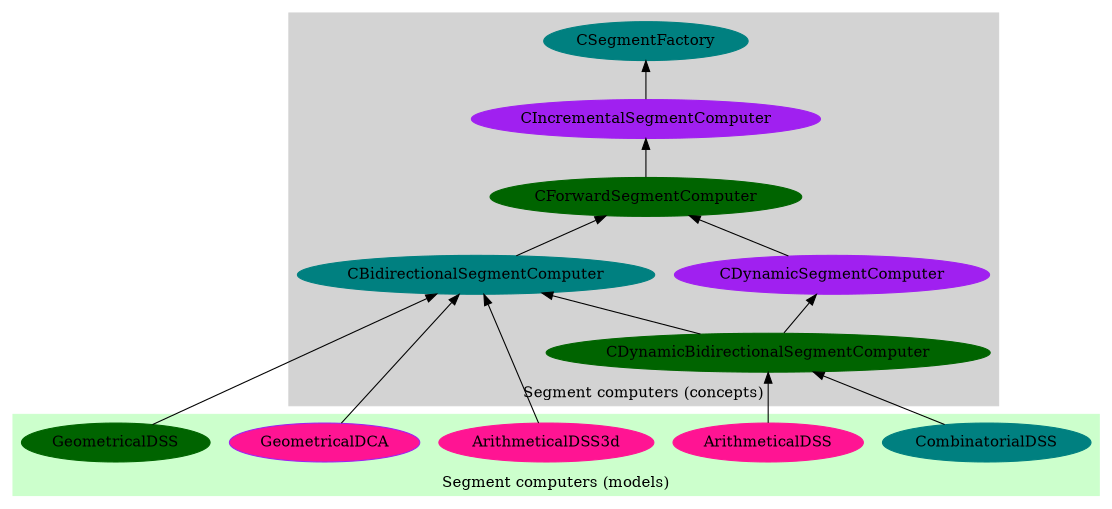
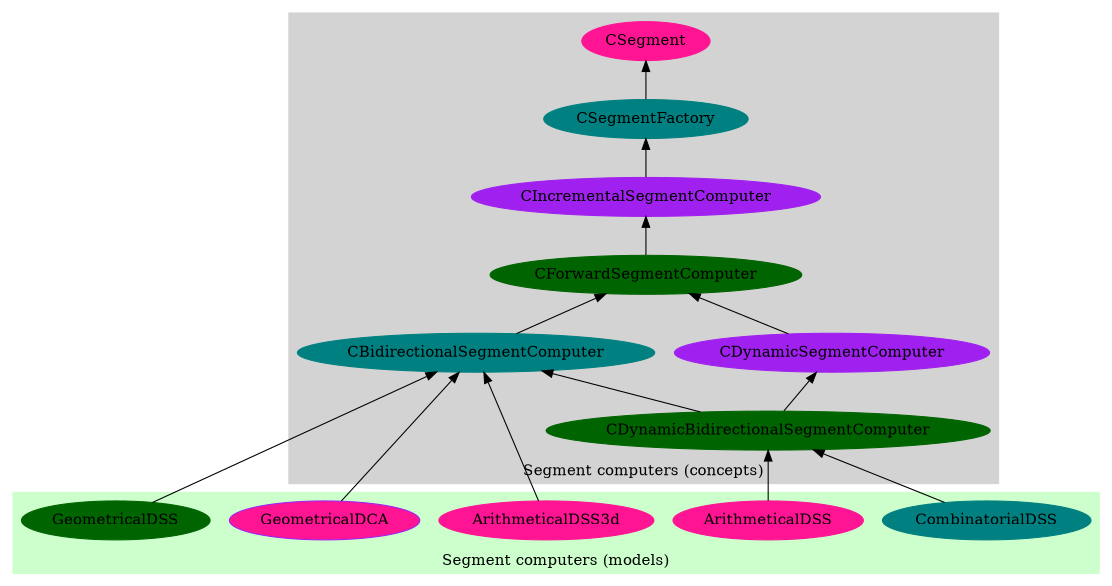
node "CSegment": added
